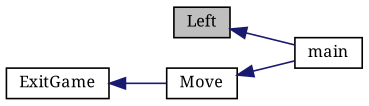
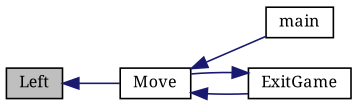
edge "main" -> "Left": now "Move" -> "Left"
edge "ExitGame" -> "Move": added
